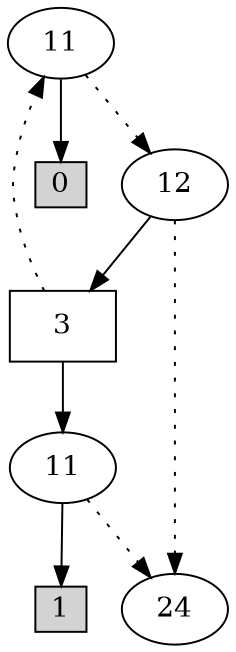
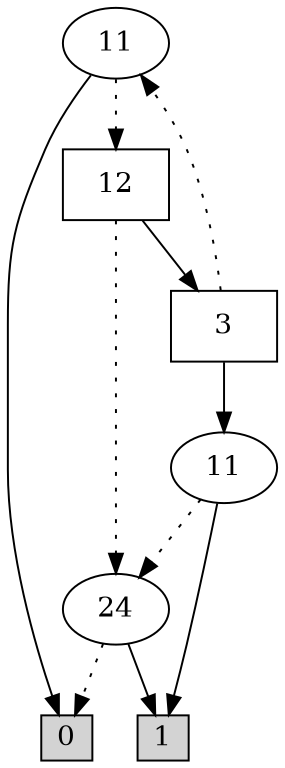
node "12": shape ellipse -> box
edge "24" -> "0": added
edge "24" -> "1": added
